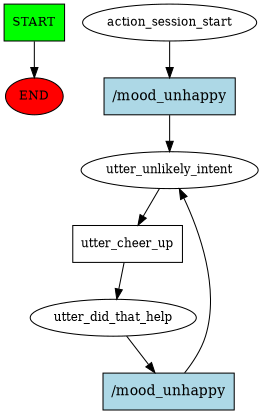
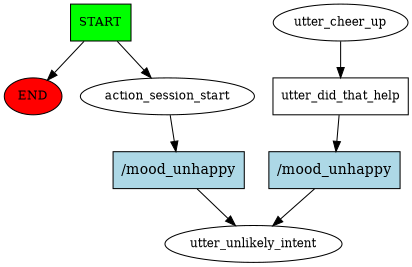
edge "START" -> "action_session_start": added
edge "utter_unlikely_intent" -> "utter_cheer_up": removed
node "utter_cheer_up": shape box -> ellipse
node "utter_did_that_help": shape ellipse -> box
